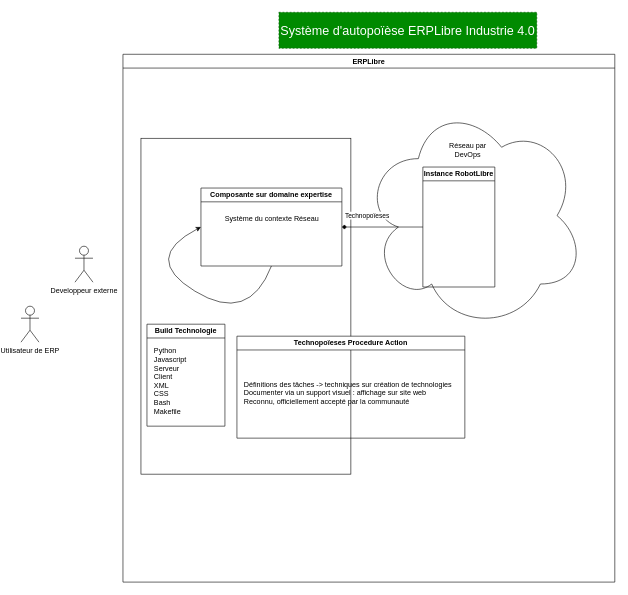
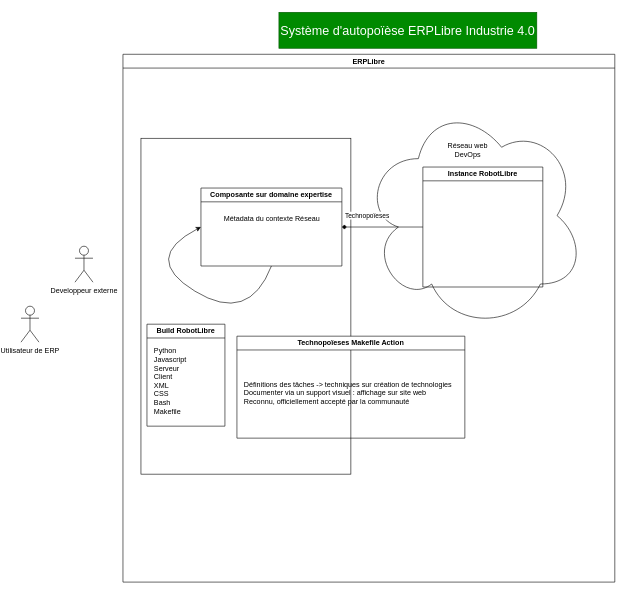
node "Système d'autopoïèse ERPLibre Industrie 4.0": style dashed -> solid
node "Réseau par DevOps": label "Réseau par DevOps" -> "Réseau web DevOps"
node "Système du contexte Réseau": label "Système du contexte Réseau" -> "Métadata du contexte Réseau"
node "Instance RobotLibre": size 72x120 -> 120x120
node "Build Technologie": label "Build Technologie" -> "Build RobotLibre"
node "Technopoïeses Procedure Action": label "Technopoïeses Procedure Action" -> "Technopoïeses Makefile Action"
